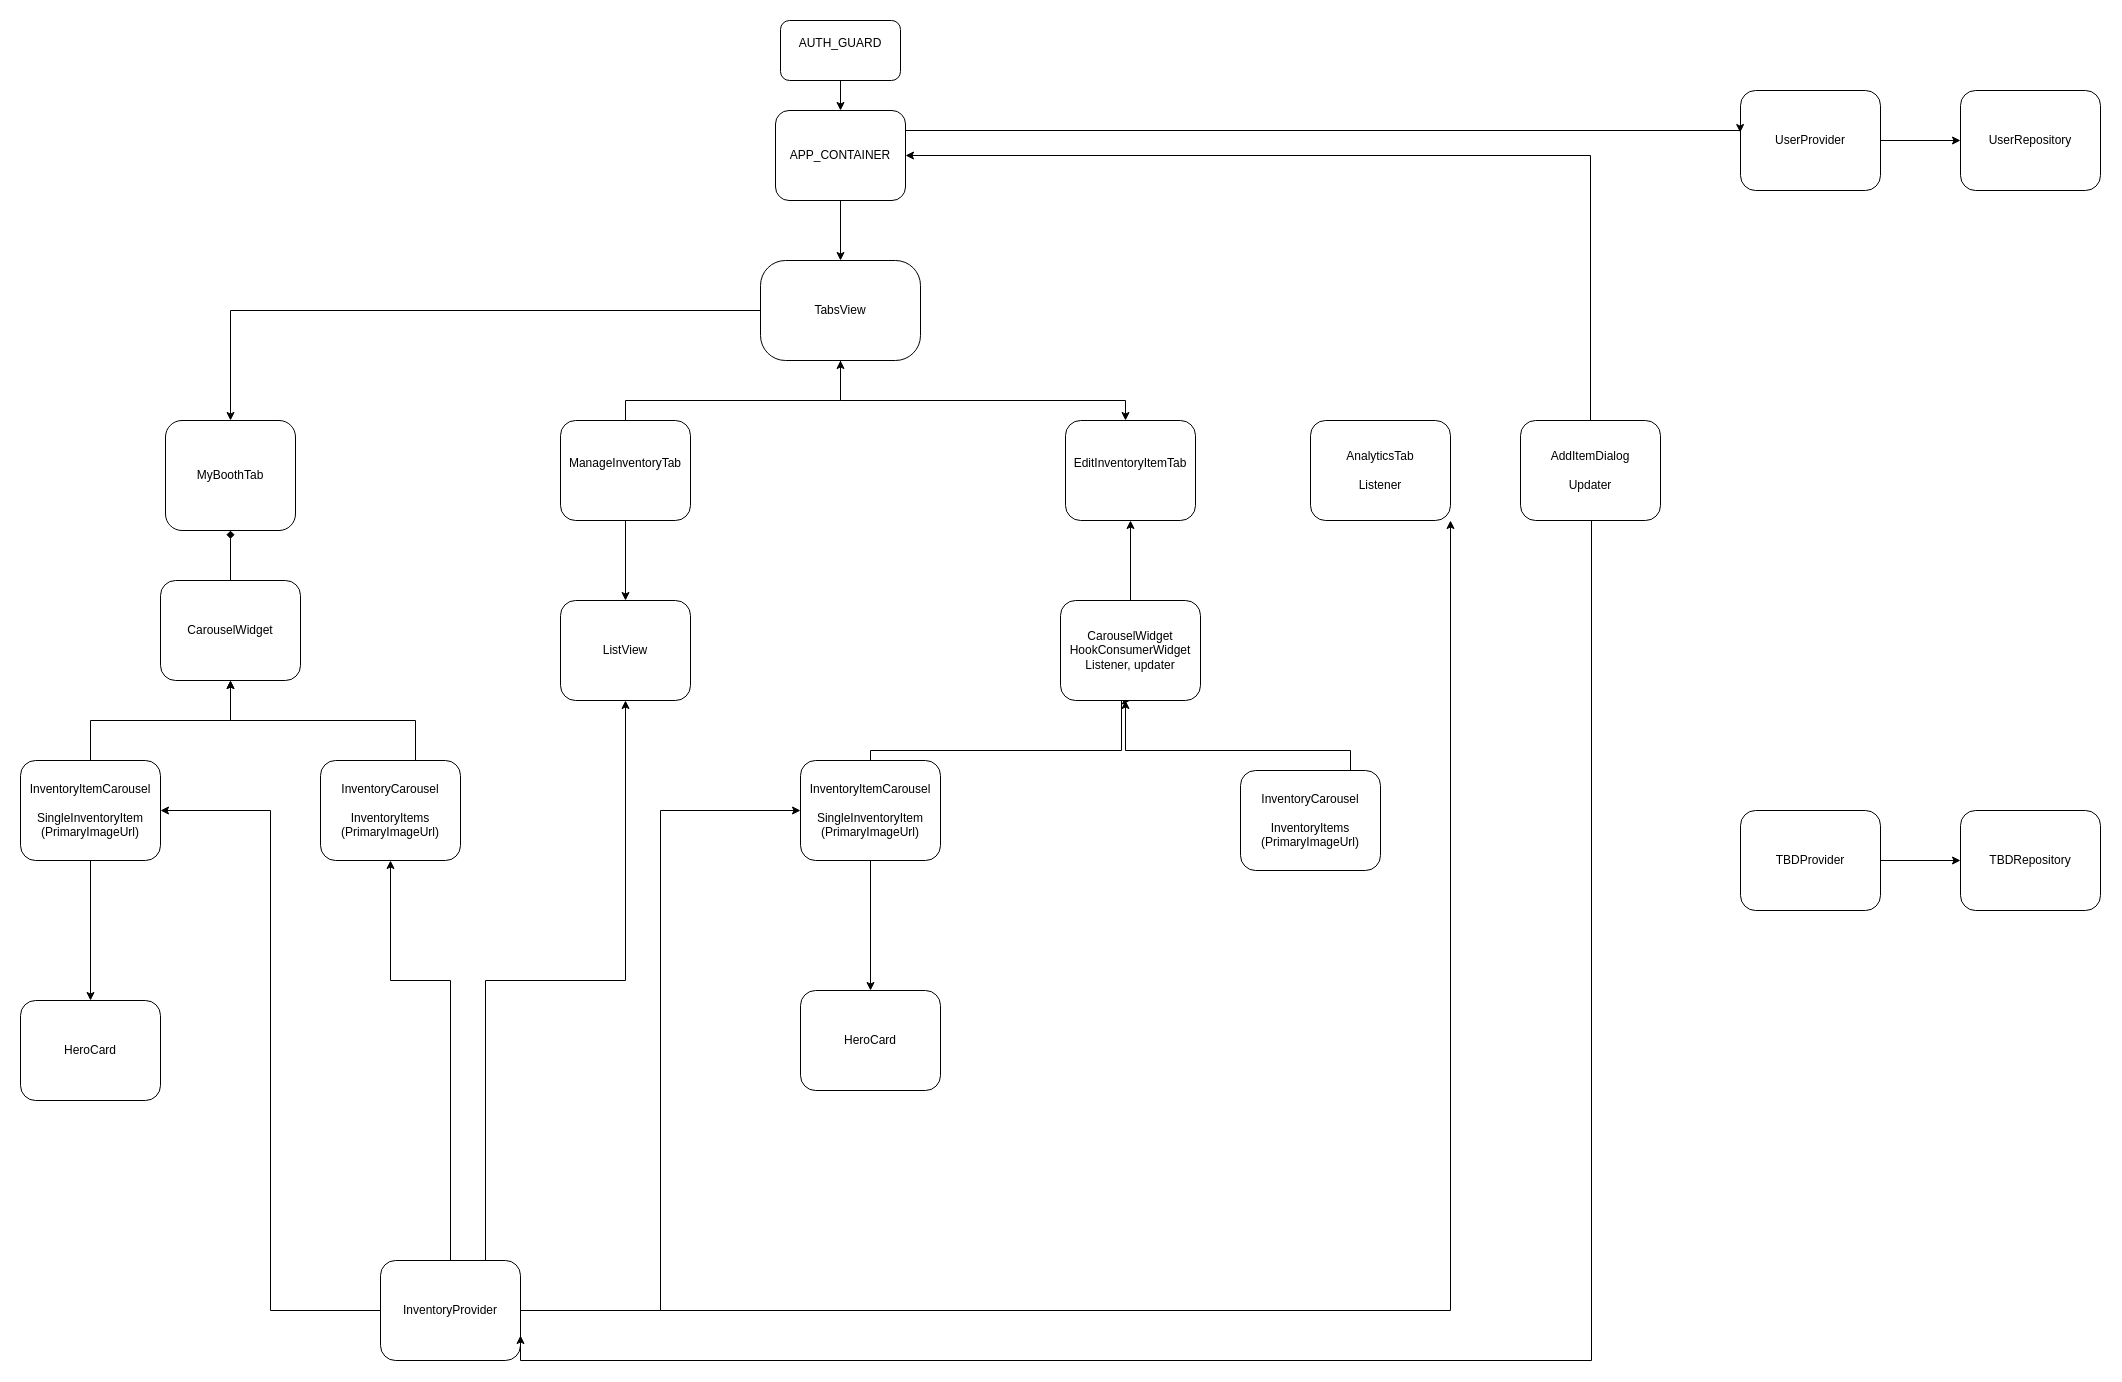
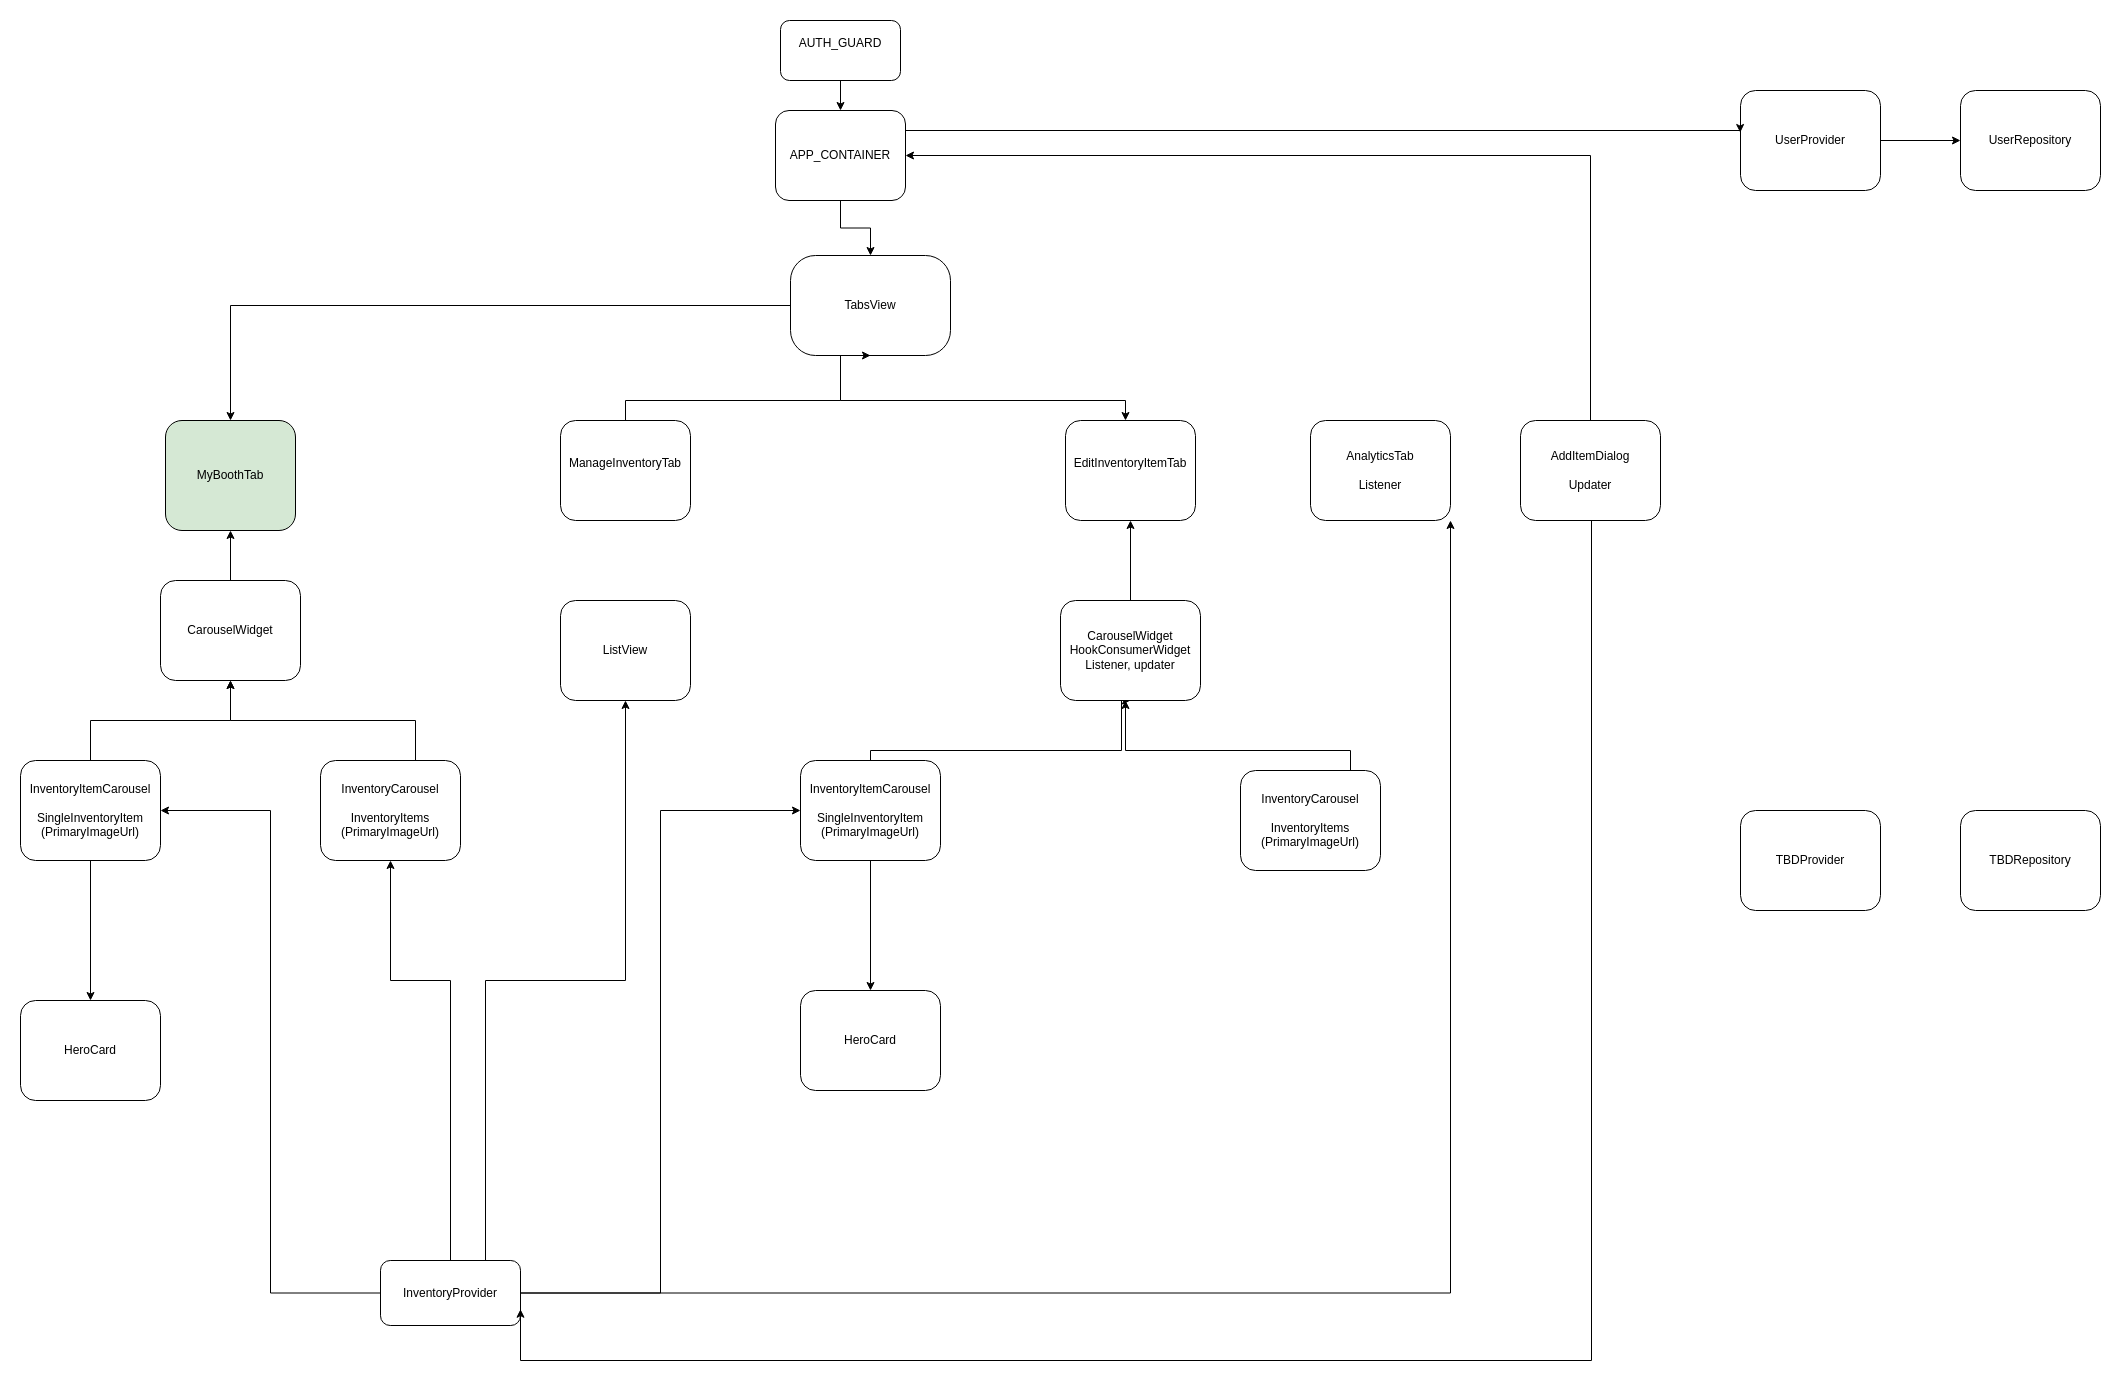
node "TabsView": moved (841, 311) -> (871, 306)
node "MyBoothTab": fillcolor #ffffff -> #d5e8d4
edge "CarouselWidget" -> "MyBoothTab": arrowhead diamond -> classic
edge "ManageInventoryTab" -> "ListView": removed
edge "TBDProvider" -> "TBDRepository": removed
node "InventoryProvider": size 140x100 -> 140x65
